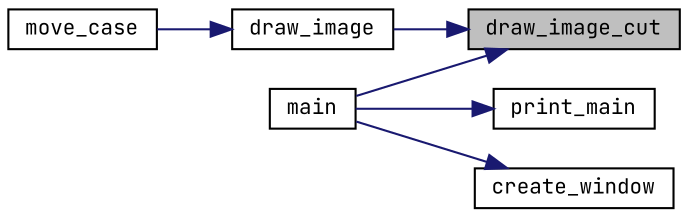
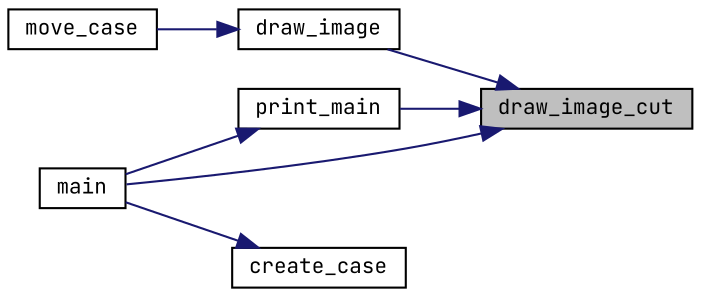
edge "print_main" -> "draw_image_cut": added
node "create_window": label "create_window" -> "create_case"
